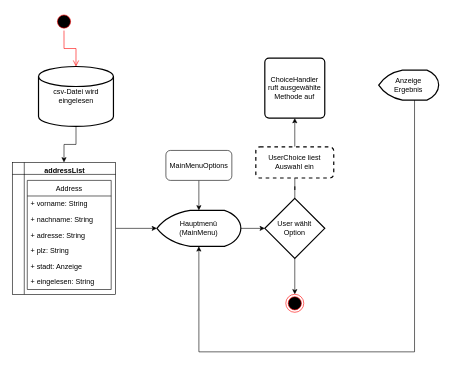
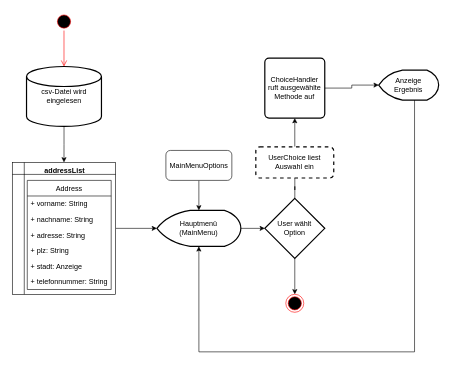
edge "ChoiceHandler ruft ausgewählte Methode auf" -> "Anzeige Ergebnis": added
node "csv-Datei wird eingelesen": moved (76, 96) -> (64, 96)
node "+ eingelesen: String": label "+ eingelesen: String" -> "+ telefonnummer: String"
